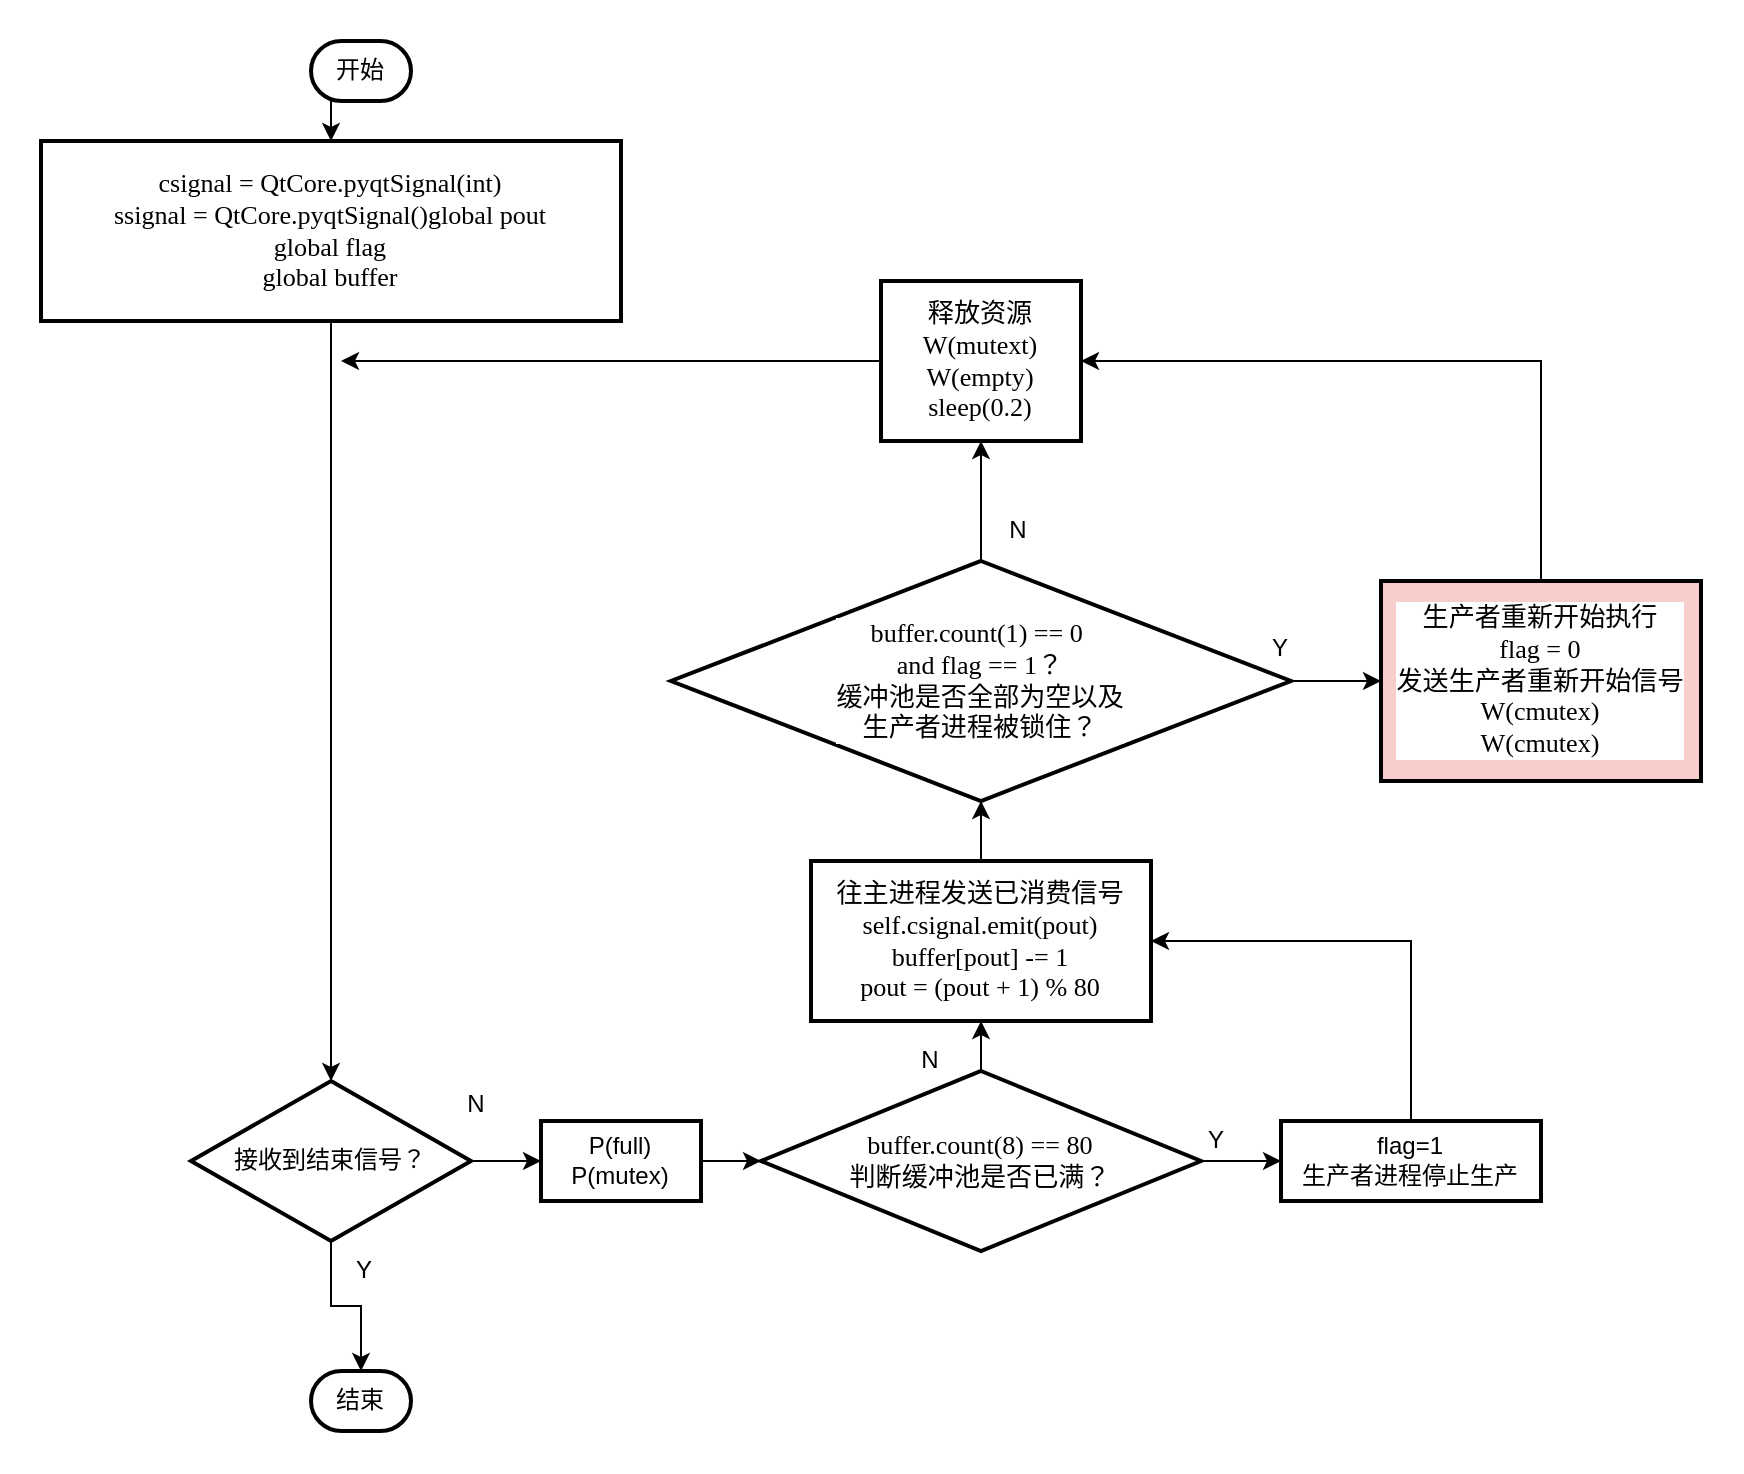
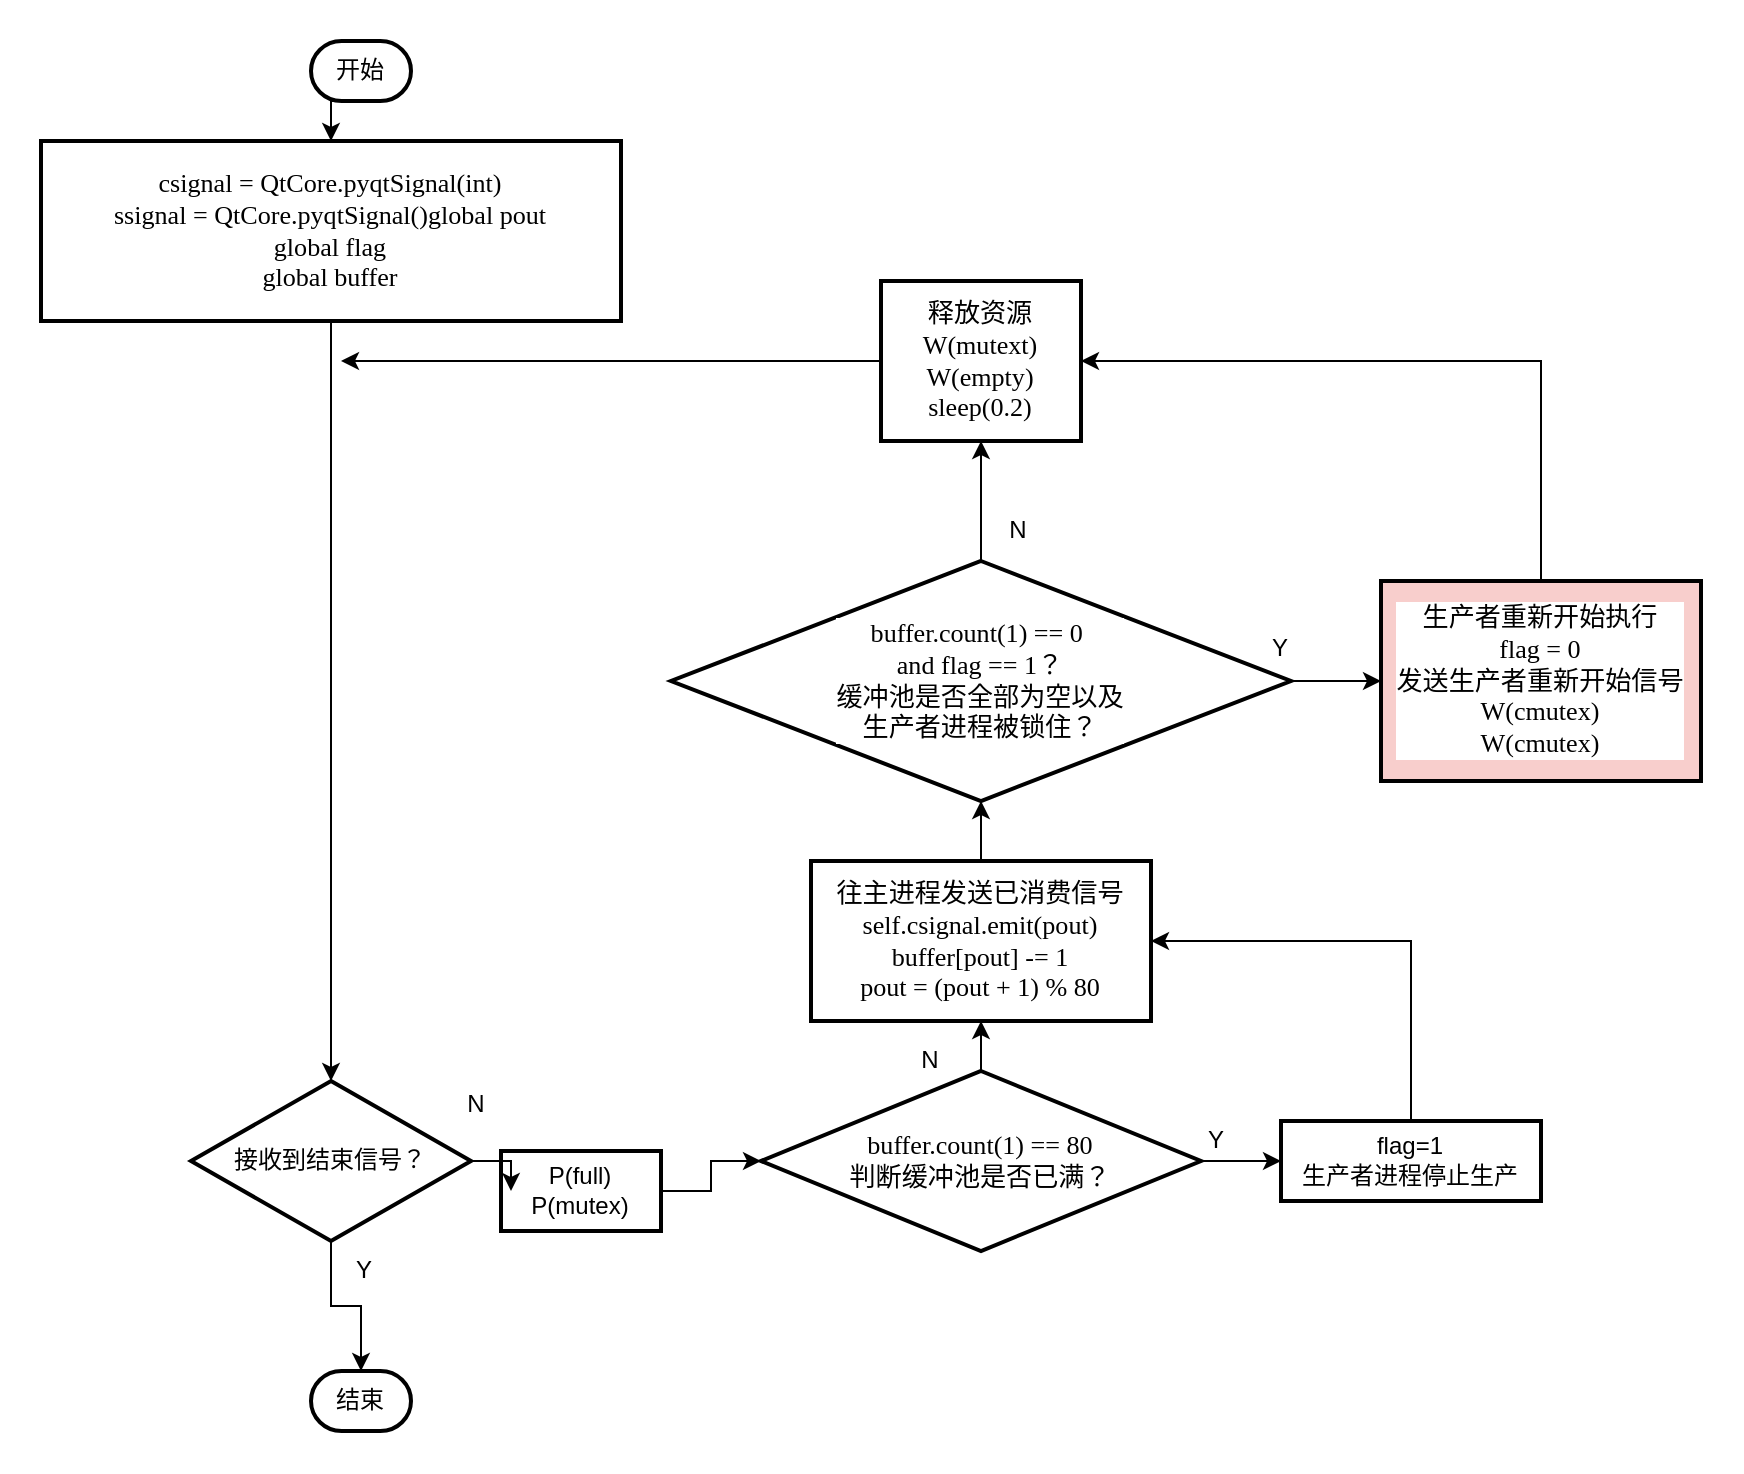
node "P(full) P(mutex)": moved (621, 1161) -> (581, 1191)
node "buffer.count(8) == 80 判断缓冲池是否已满？": label "buffer.count(8) == 80 判断缓冲池是否已满？" -> "buffer.count(1) == 80 判断缓冲池是否已满？"
